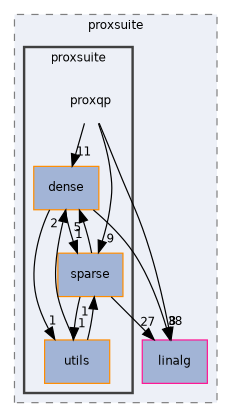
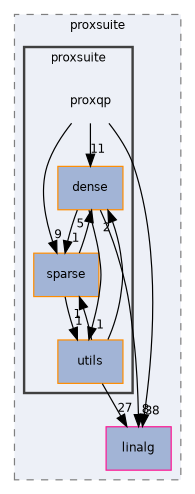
edge "sparse" -> "linalg": now "utils" -> "linalg"
